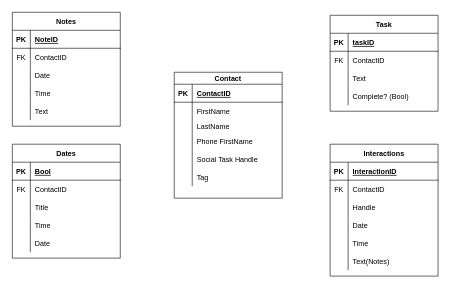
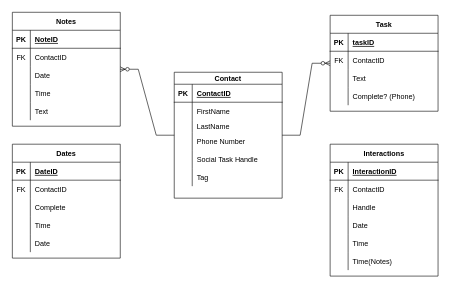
node "Complete? (Bool)": label "Complete? (Bool)" -> "Complete? (Phone)"
edge "Contact" -> "Task": added
edge "Contact" -> "Notes": added
node "Phone FirstName": label "Phone FirstName" -> "Phone Number"
node "Bool": label "Bool" -> "DateID"
node "Title": label "Title" -> "Complete"
node "Text(Notes)": label "Text(Notes)" -> "Time(Notes)"
